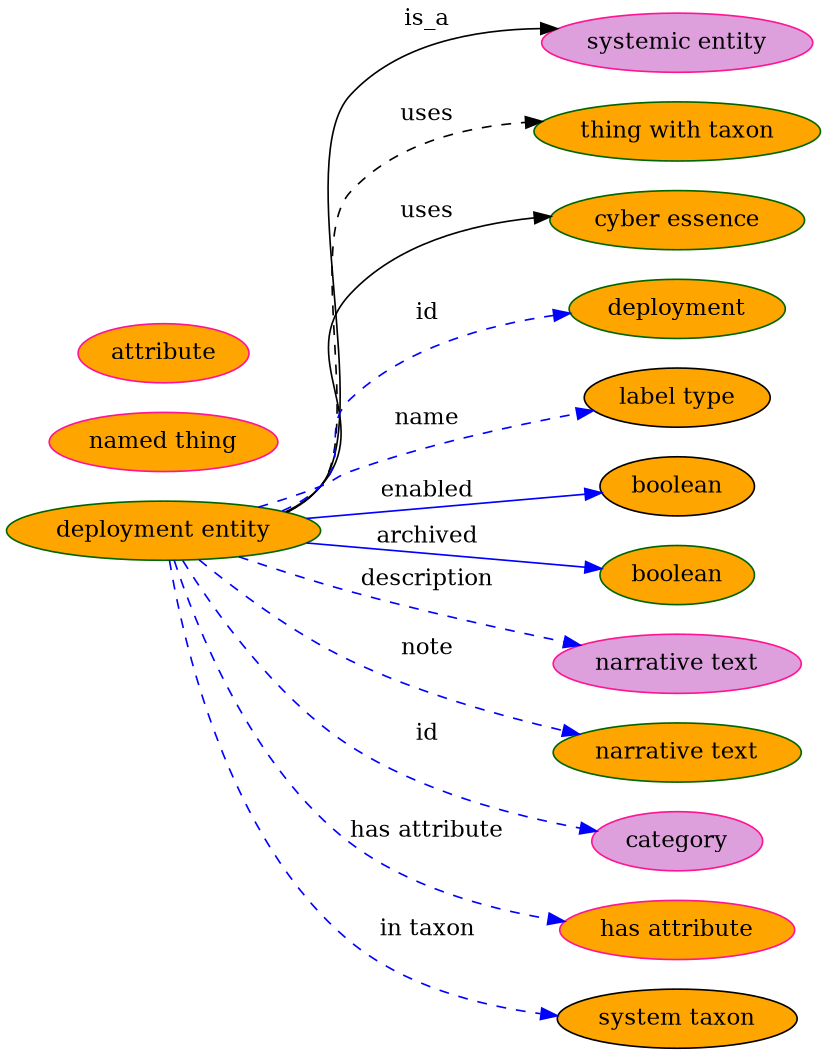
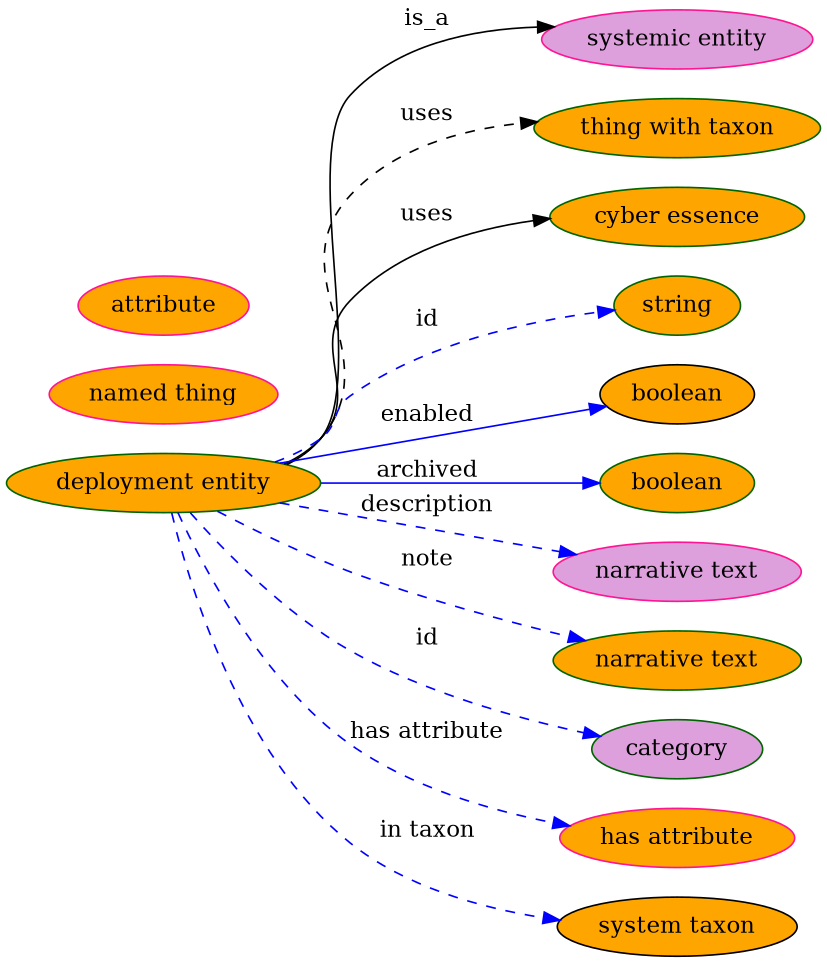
node "deployment": label "deployment" -> "string"
node "label type": removed
node "category": color deeppink -> darkgreen
